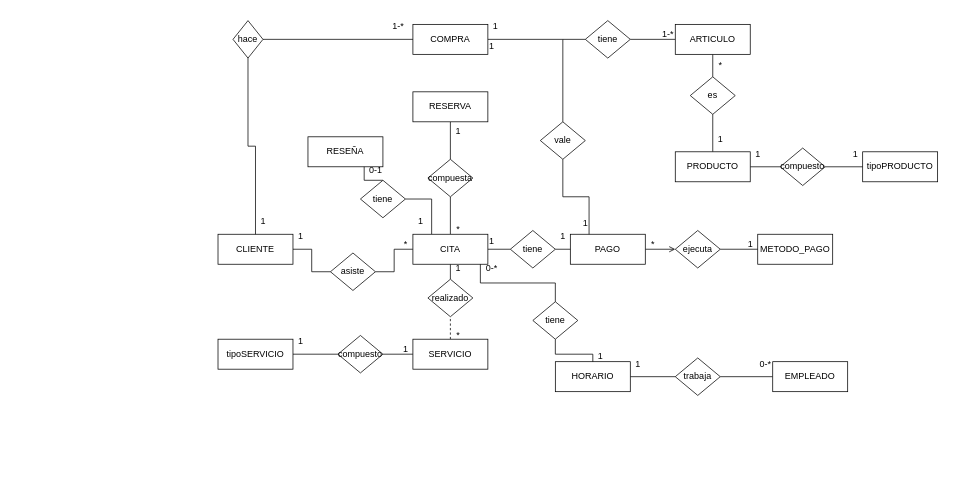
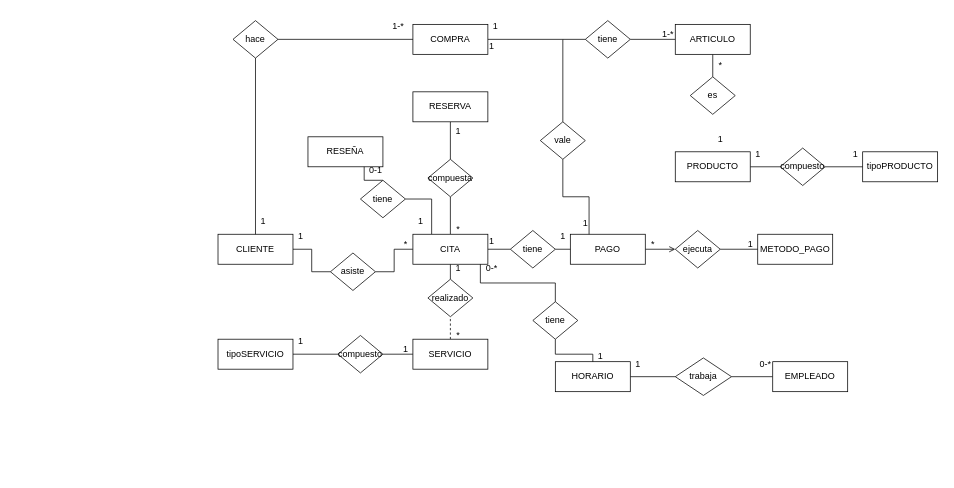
node "hace": size 30x38 -> 45x38
edge "es" -- "PRODUCTO": removed
node "trabaja": size 45x38 -> 56x38
